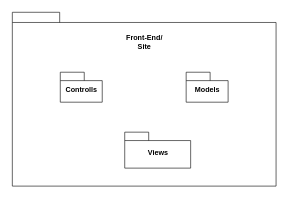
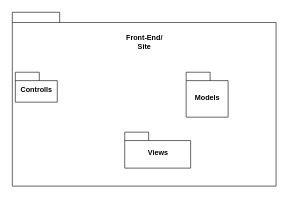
node "Controlls": moved (81, 87) -> (36, 87)
node "Models": size 42x30 -> 42x45
